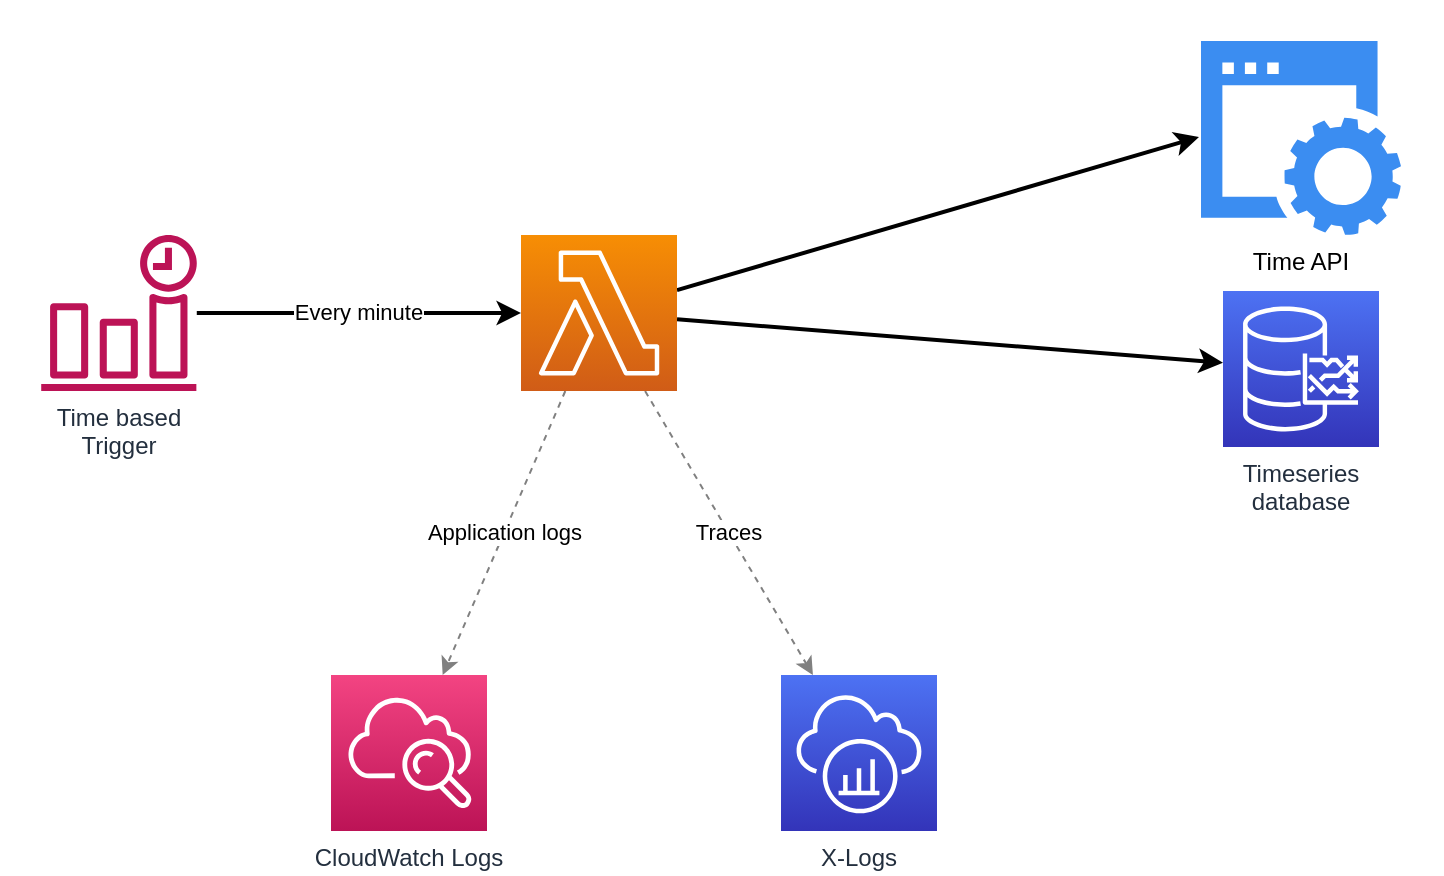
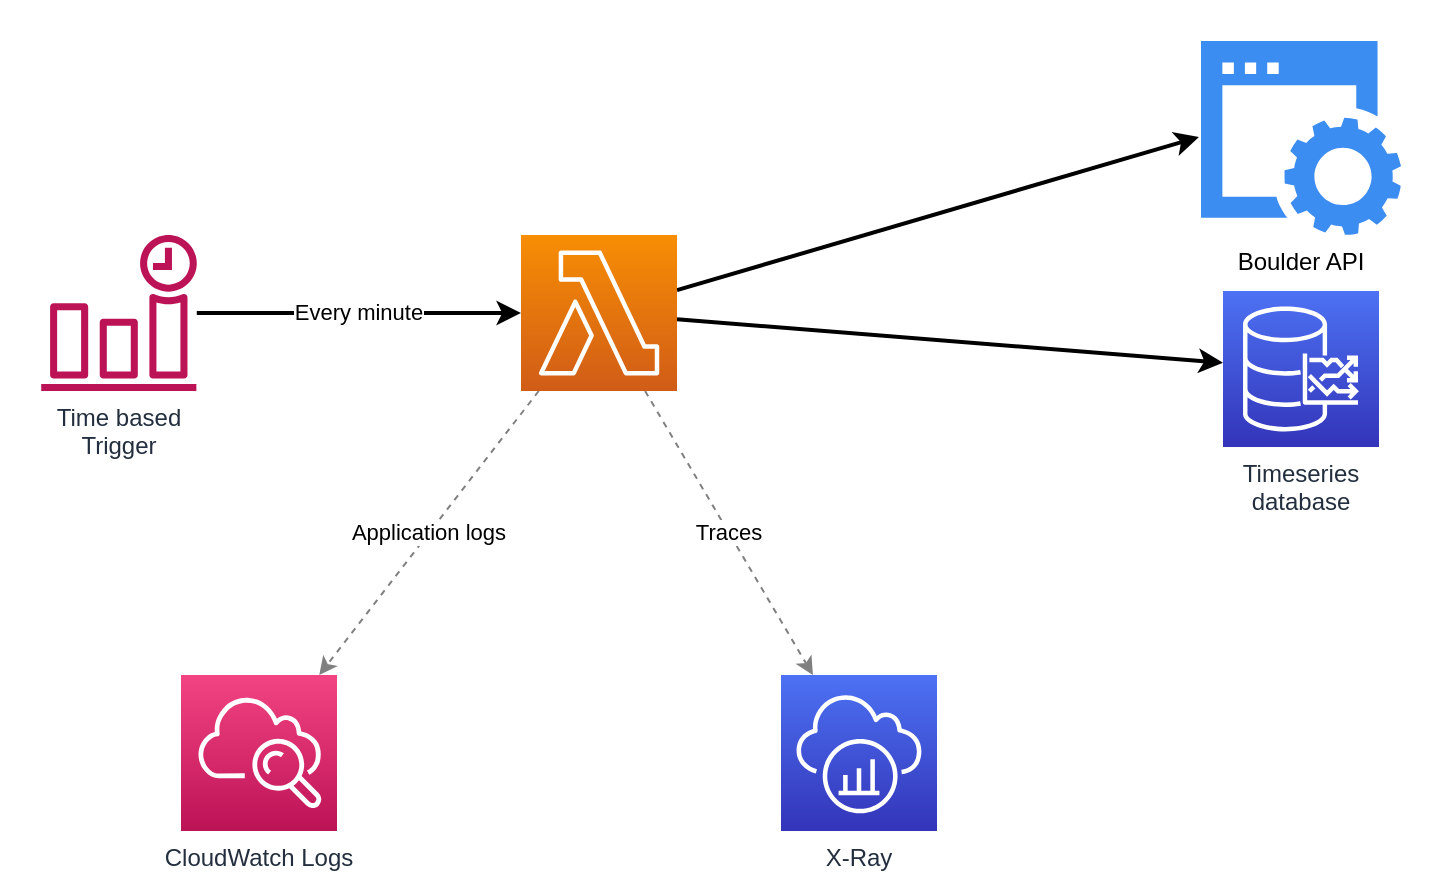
node "Time API": label "Time API" -> "Boulder API"
node "CloudWatch Logs": moved (409, 753) -> (259, 753)
node "X-Logs": label "X-Logs" -> "X-Ray"
